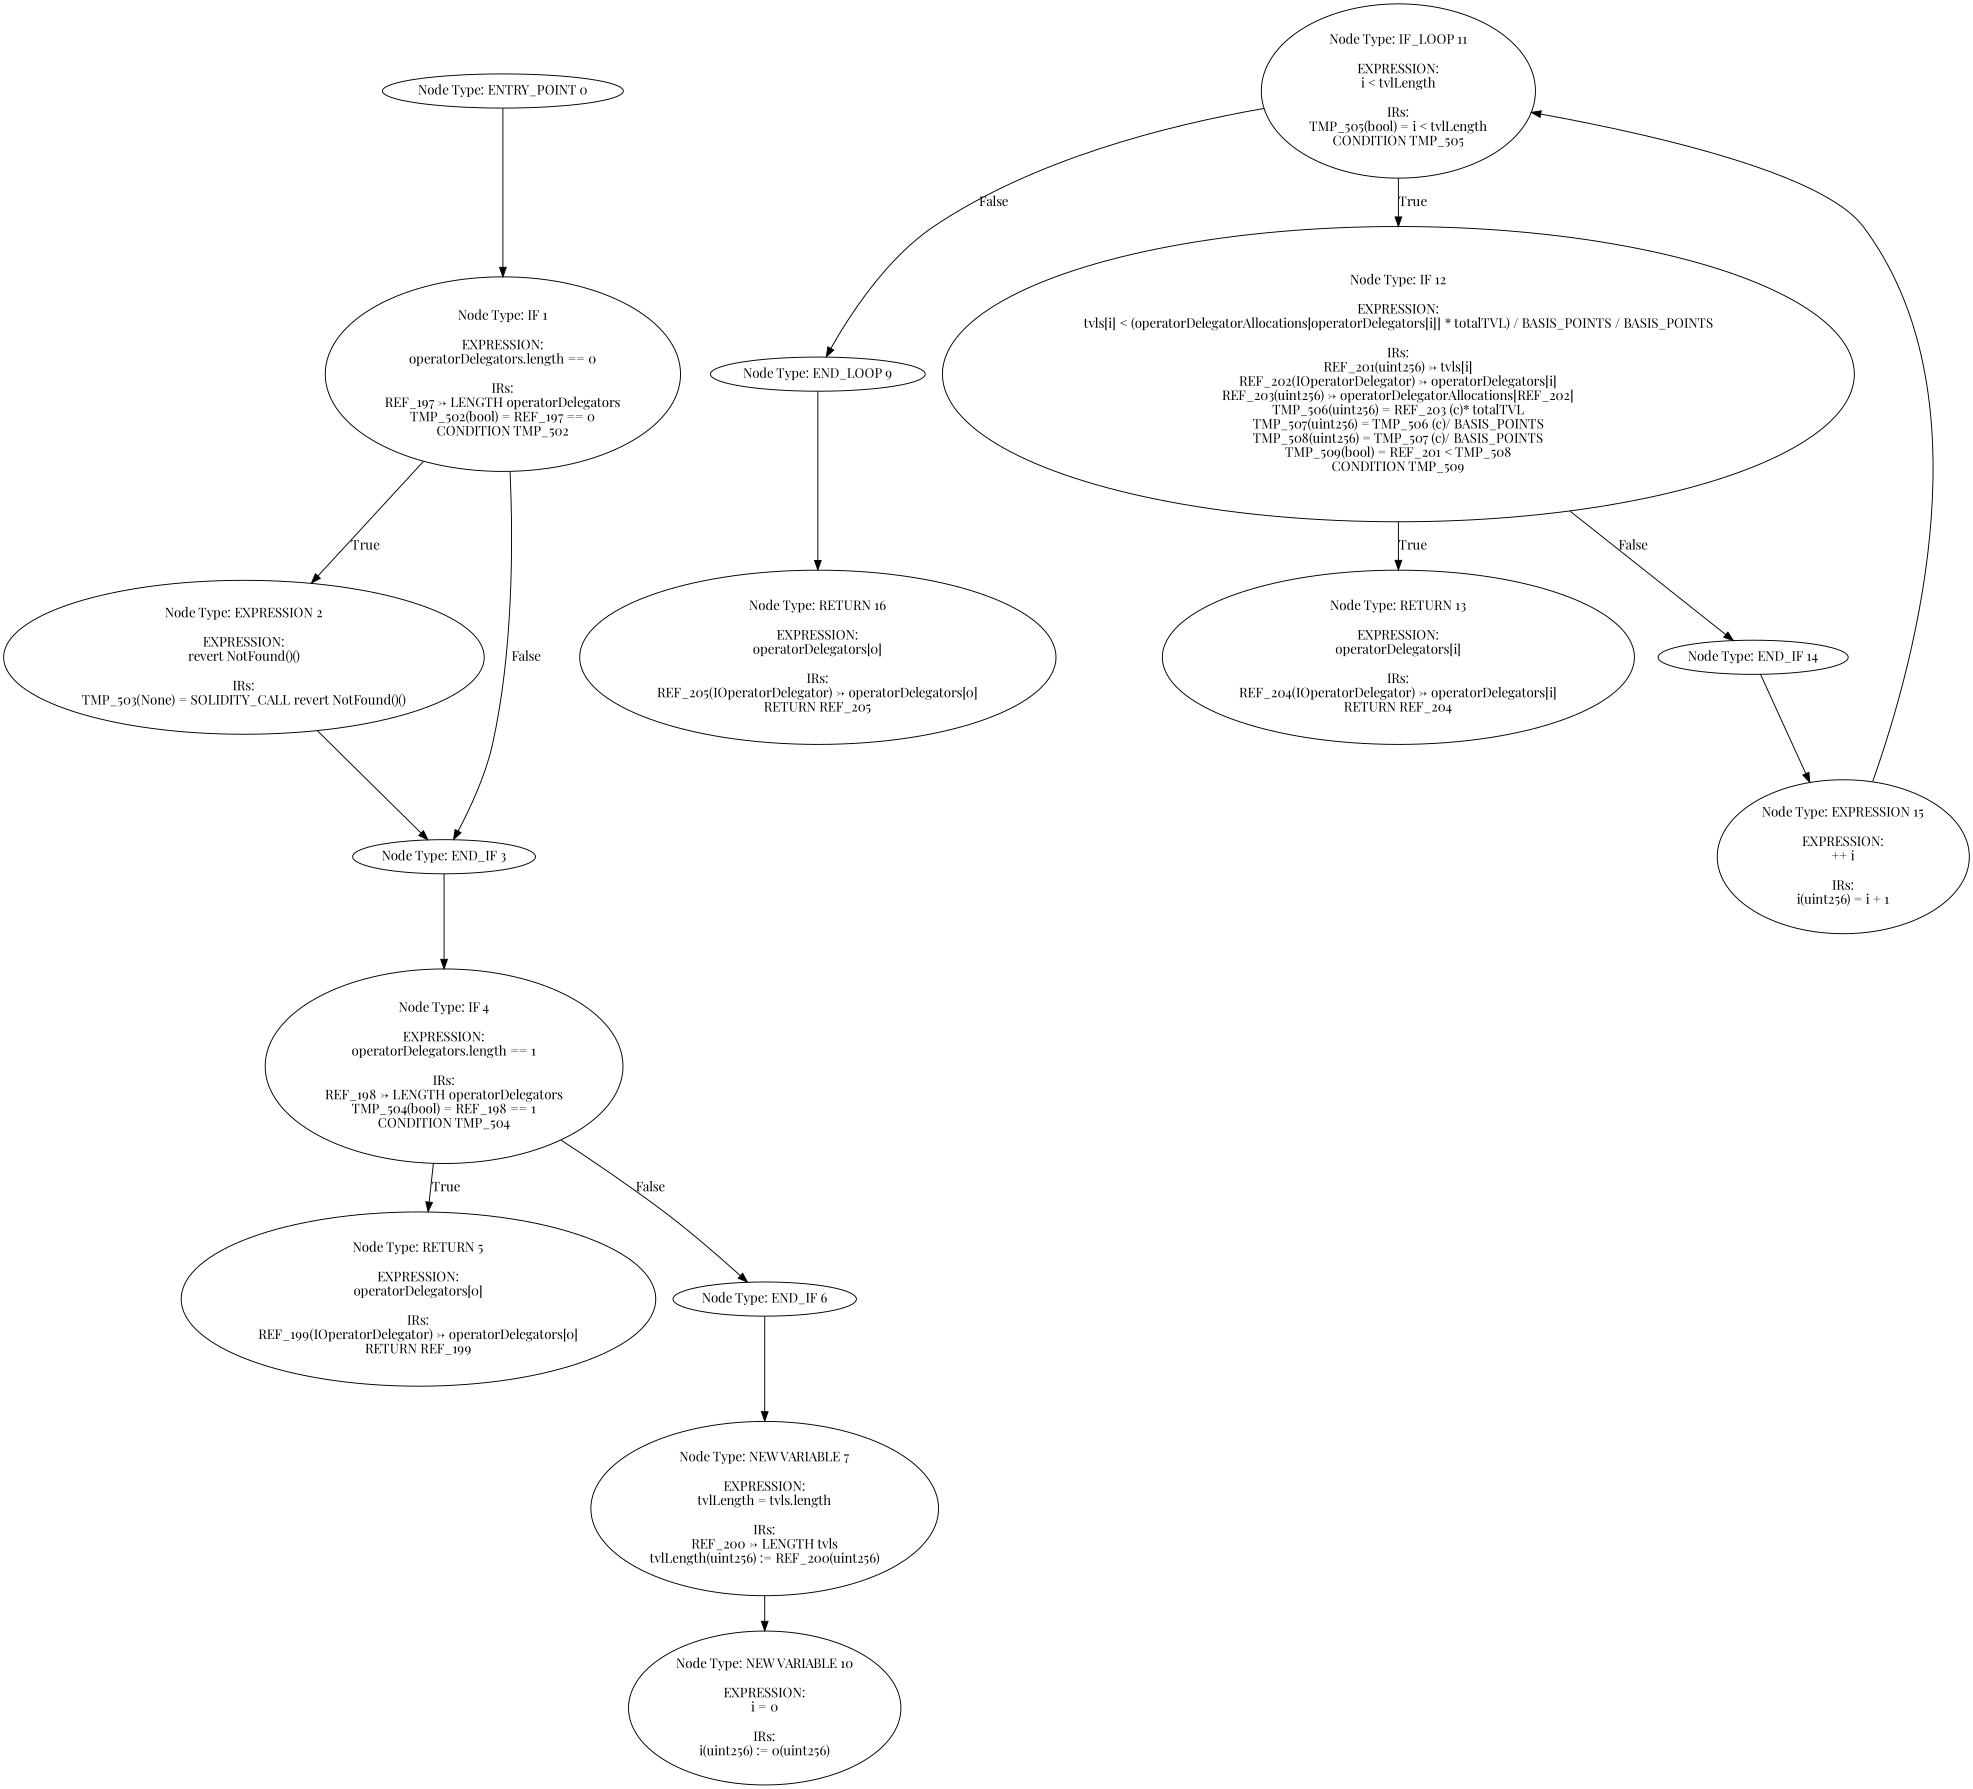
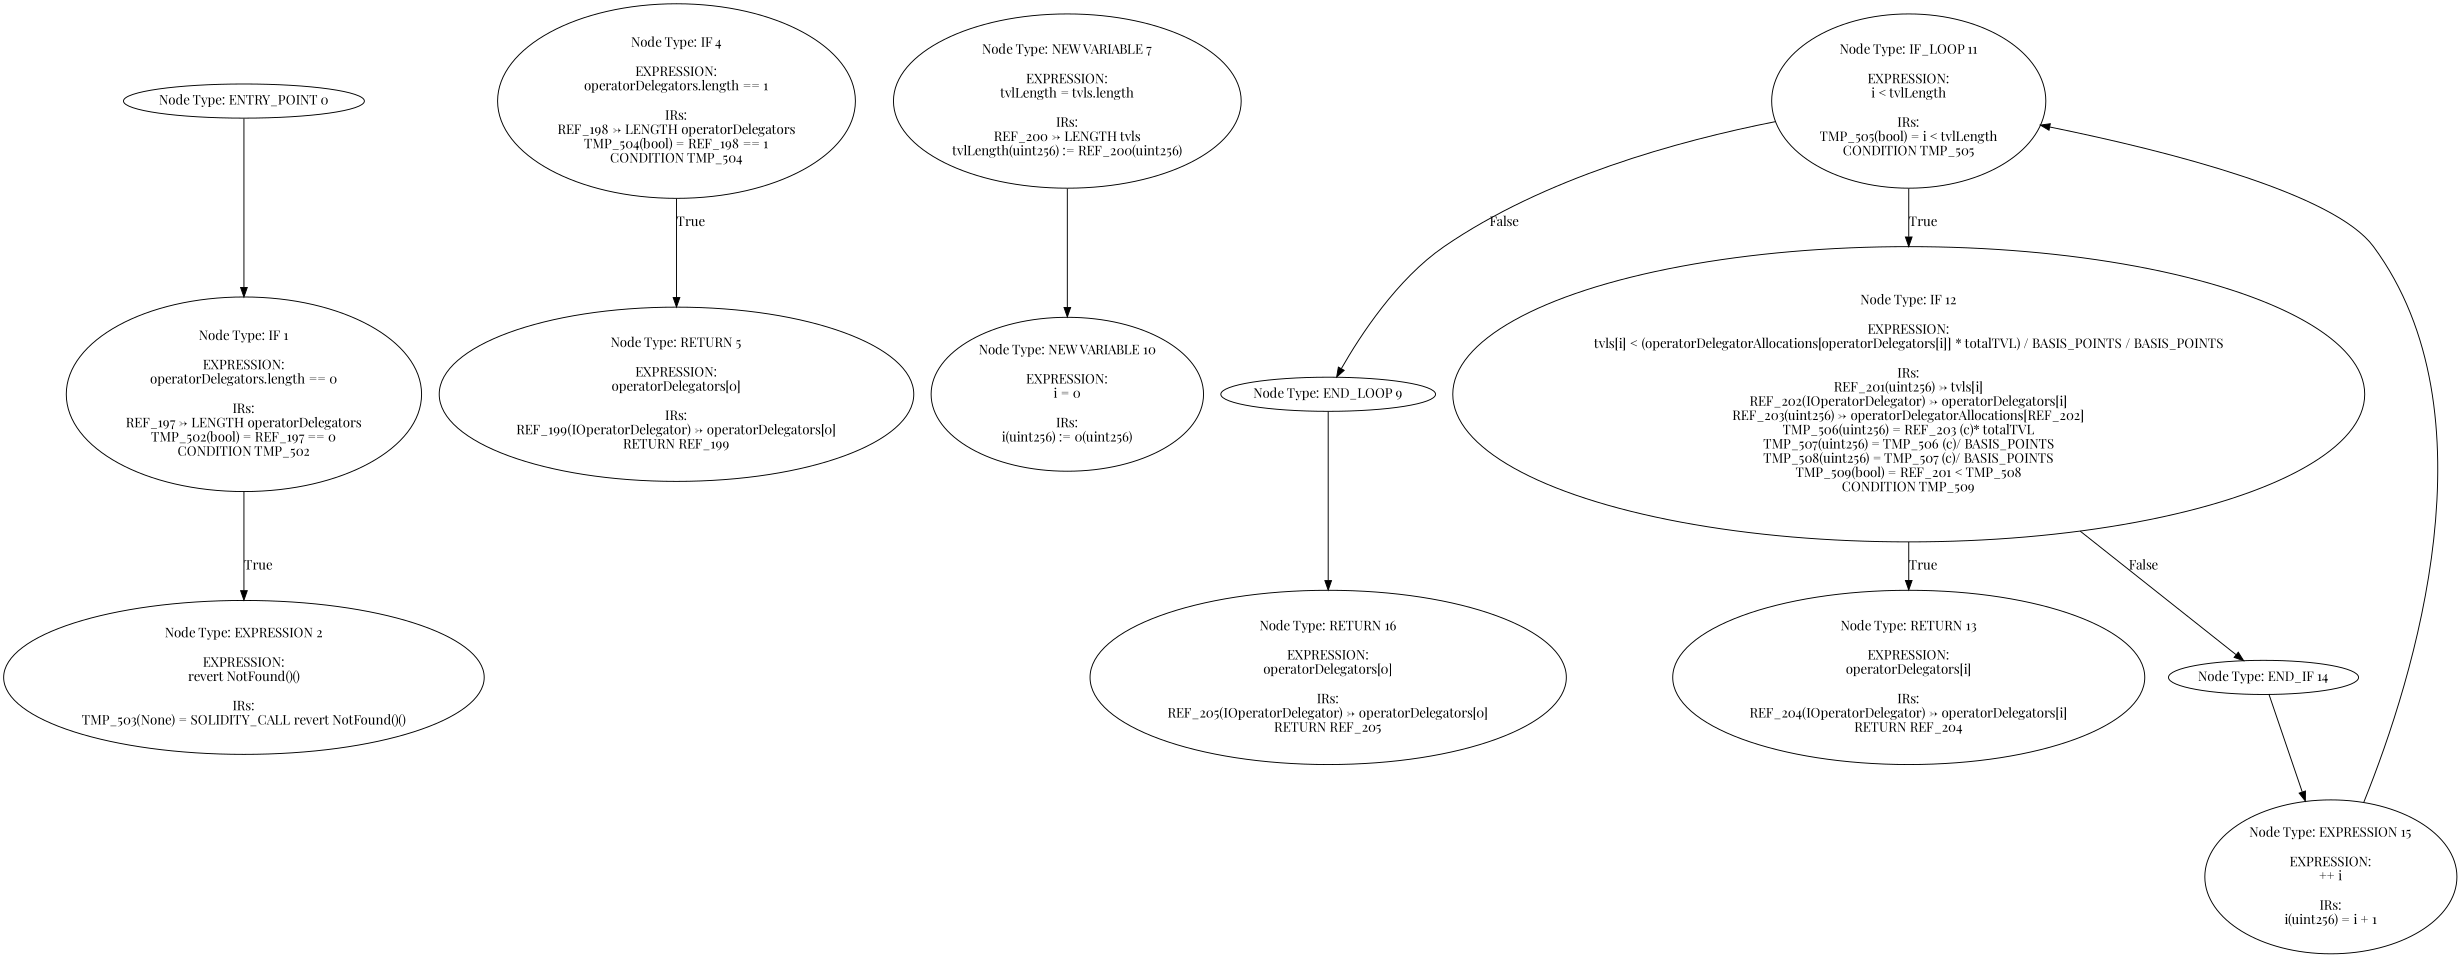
node "Node Type: END_IF 3": removed
node "Node Type: END_IF 6": removed
